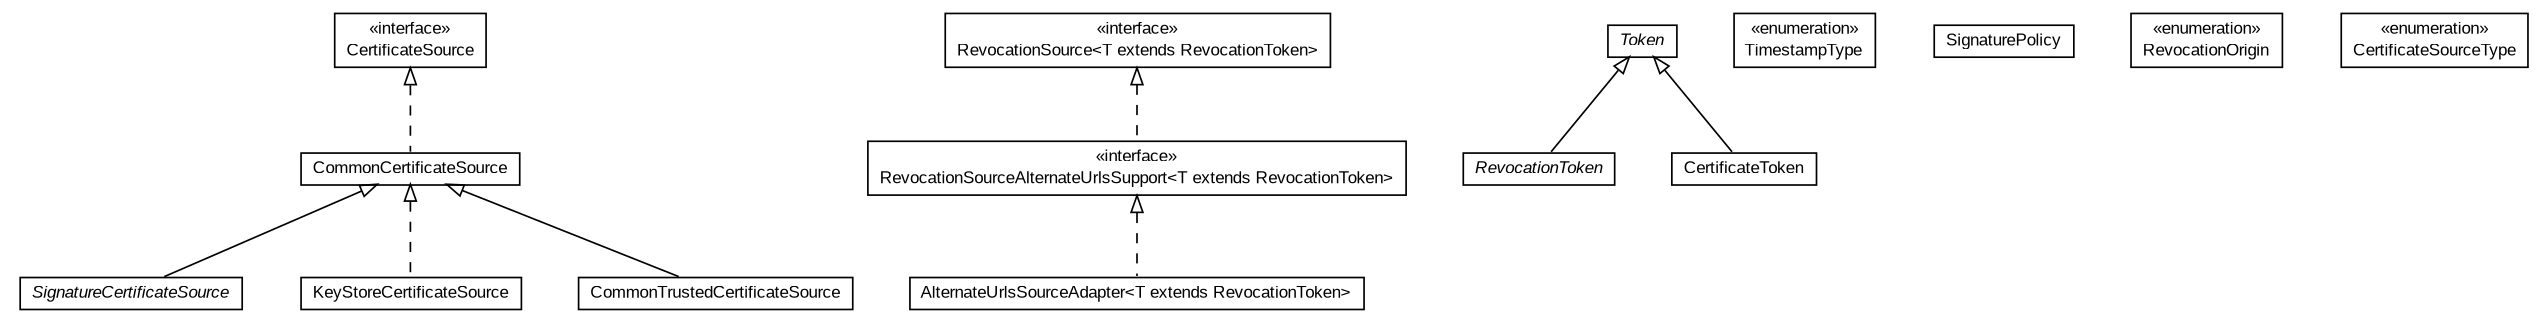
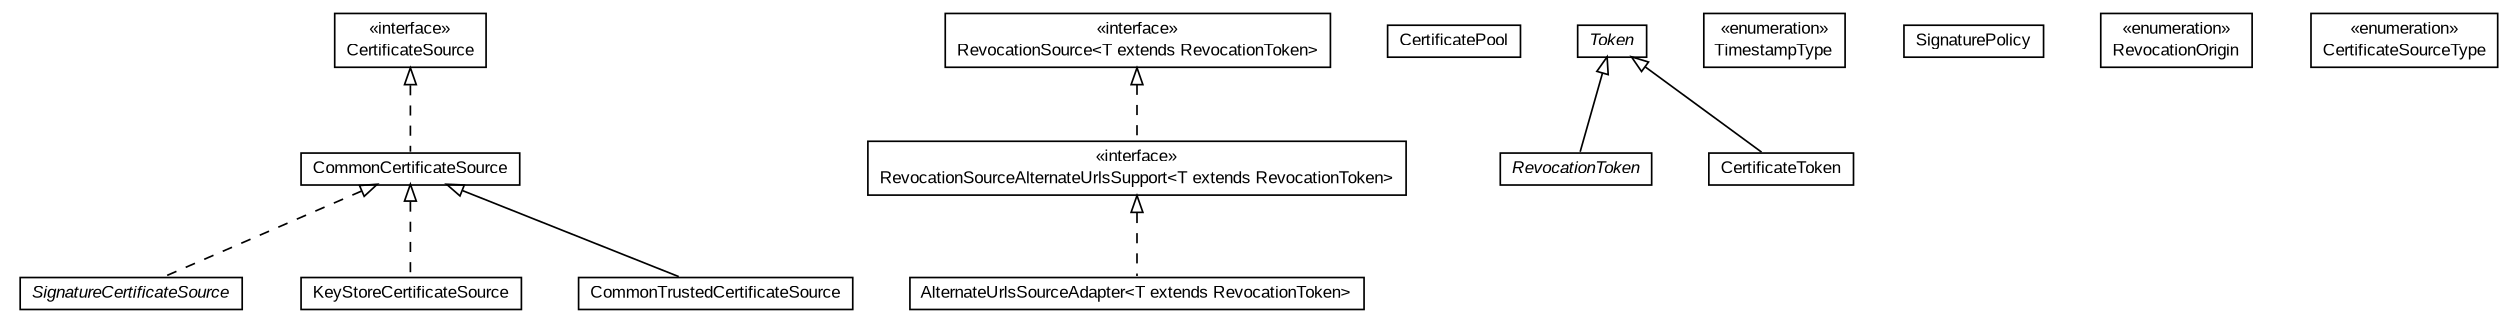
node "CertificatePool": added
edge "SignatureCertificateSource" -> "CommonCertificateSource": style solid -> dashed
